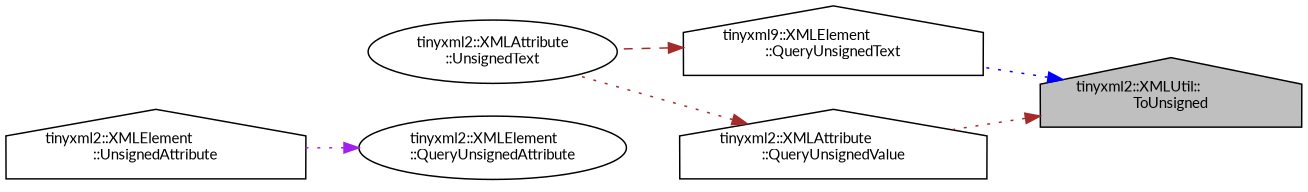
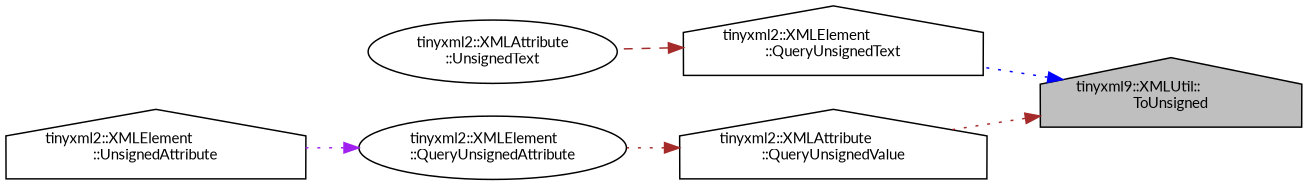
node "tinyxml9::XMLElement ::QueryUnsignedText": label "tinyxml9::XMLElement ::QueryUnsignedText" -> "tinyxml2::XMLElement ::QueryUnsignedText"
node "tinyxml2::XMLUtil:: ToUnsigned": label "tinyxml2::XMLUtil:: ToUnsigned" -> "tinyxml9::XMLUtil:: ToUnsigned"
edge "tinyxml2::XMLAttribute ::UnsignedText" -> "tinyxml2::XMLAttribute ::QueryUnsignedValue": now "tinyxml2::XMLElement ::QueryUnsignedAttribute" -> "tinyxml2::XMLAttribute ::QueryUnsignedValue"
